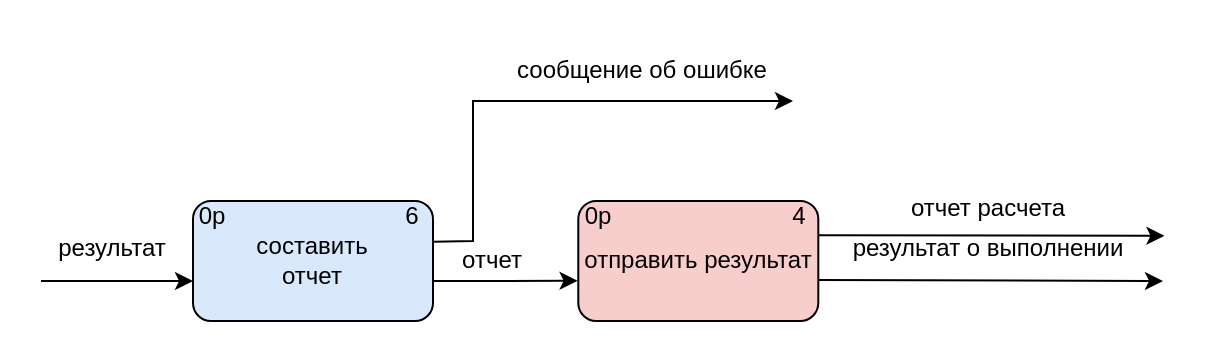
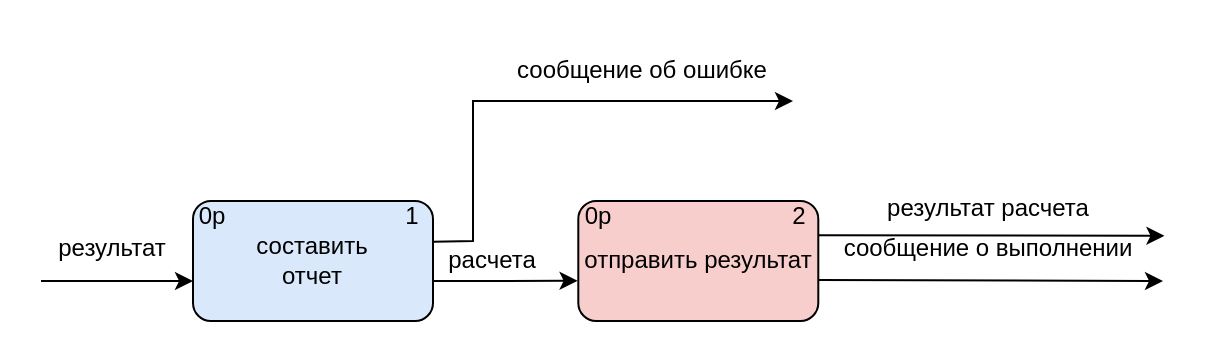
node "отчет расчета": label "отчет расчета" -> "результат расчета"
node "6": label "6" -> "1"
node "4": label "4" -> "2"
node "результат о выполнении": label "результат о выполнении" -> "сообщение о выполнении"
node "отчет": label "отчет" -> "расчета"
